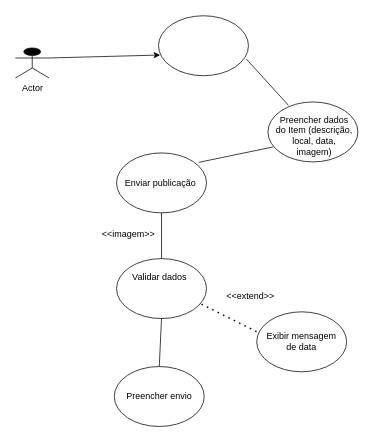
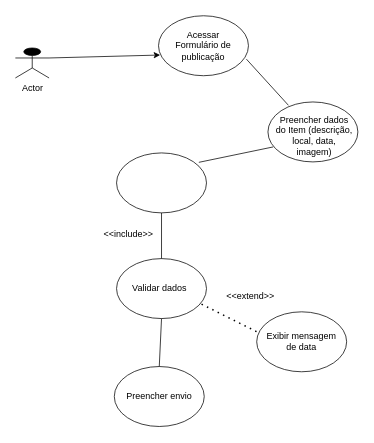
node "Acessar Formulário de publicação": added
node "Enviar publicação": removed
node "<<imagem>>": label "<<imagem>>" -> "<<include>>"
node "Validar dados": moved (159, 277) -> (159, 288)
